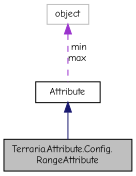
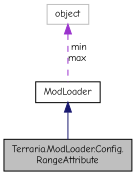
node "Attribute": label "Attribute" -> "ModLoader"
node "Terraria.Attribute.Config. RangeAttribute": label "Terraria.Attribute.Config. RangeAttribute" -> "Terraria.ModLoader.Config. RangeAttribute"
